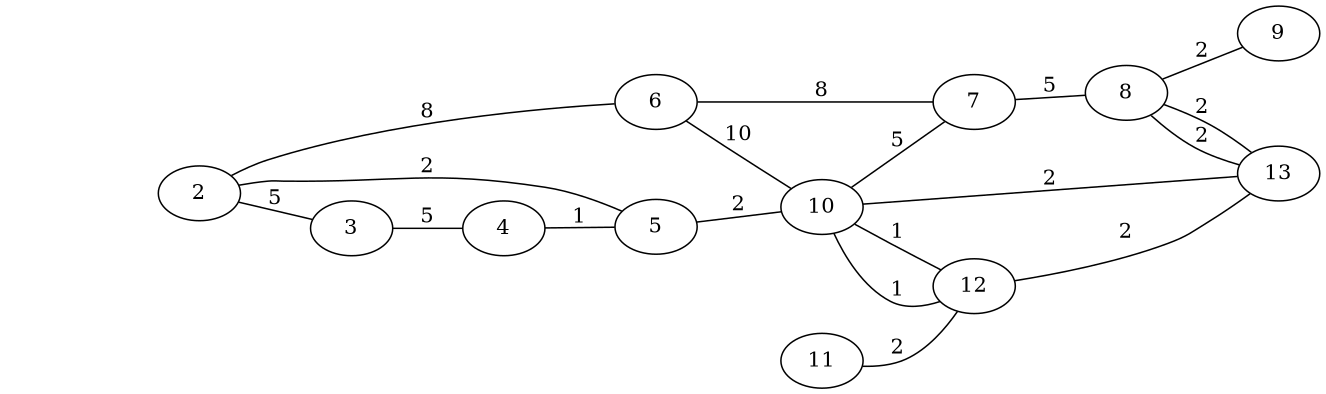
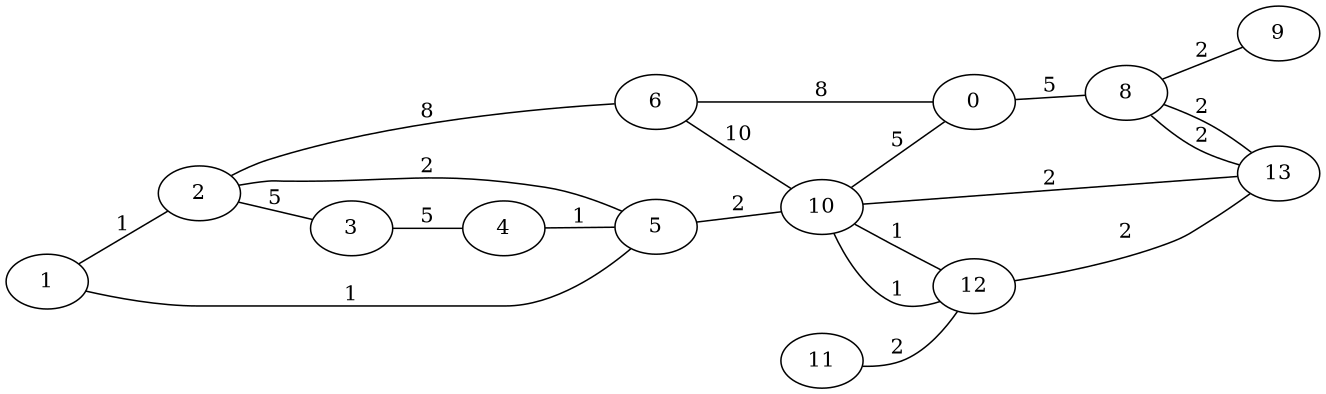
node "7": label "7" -> "0"
node "1": added
